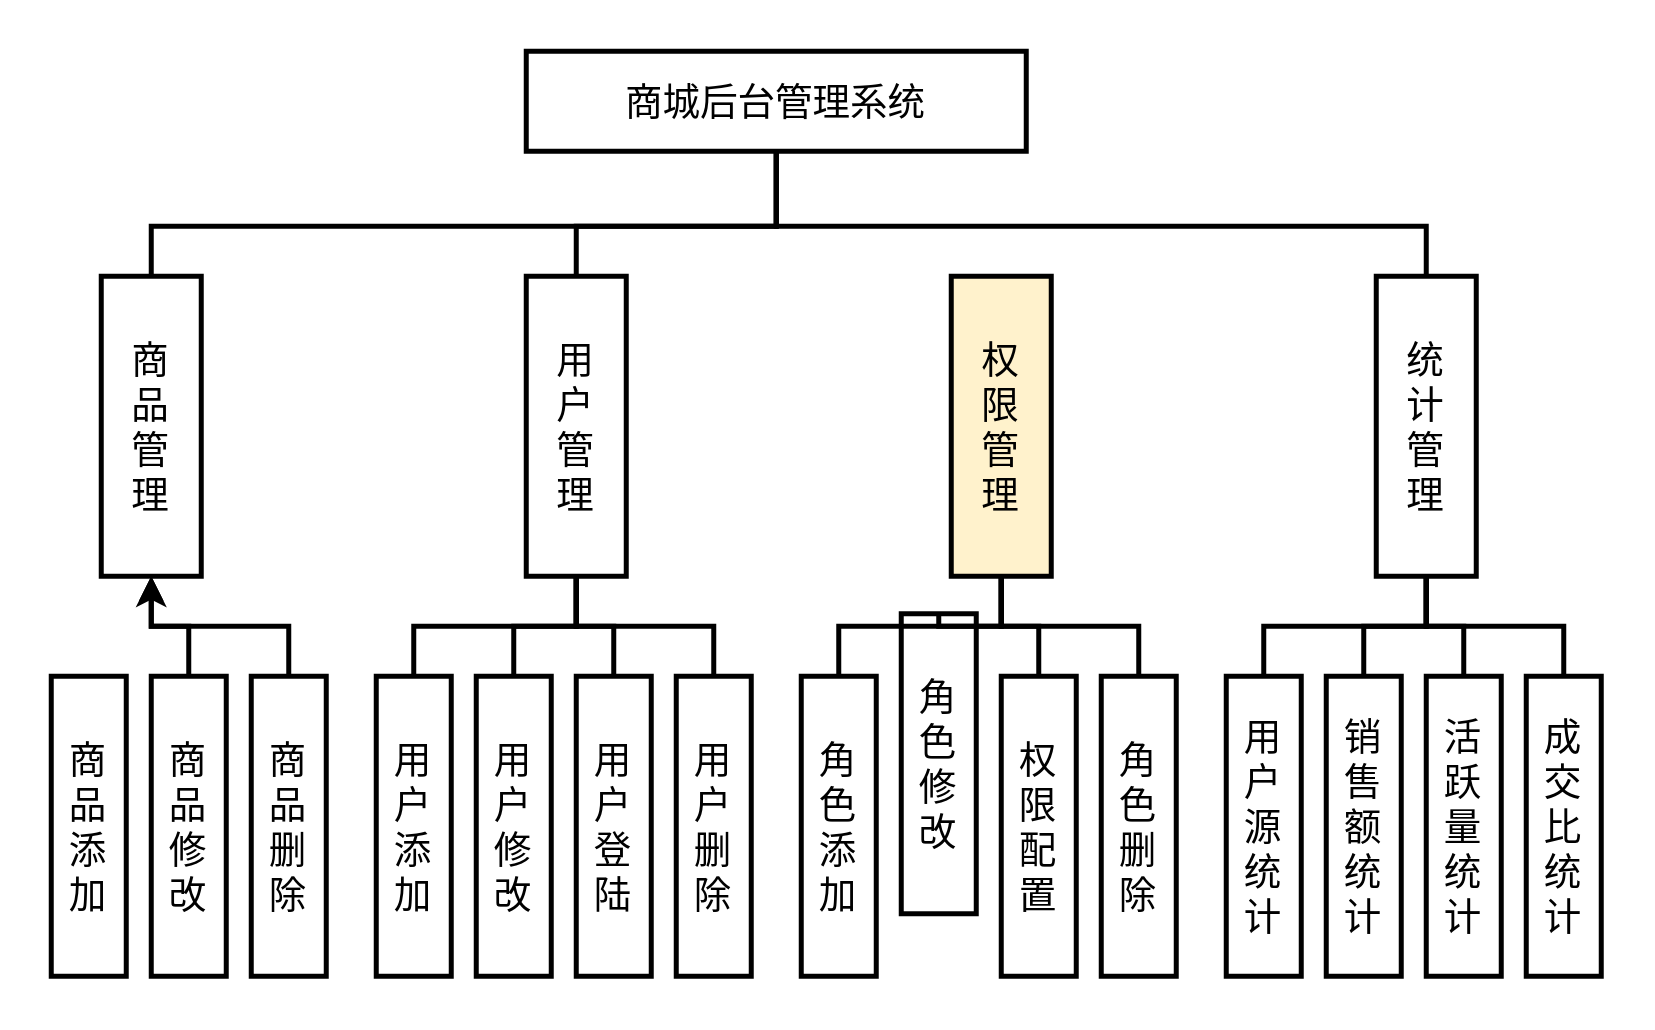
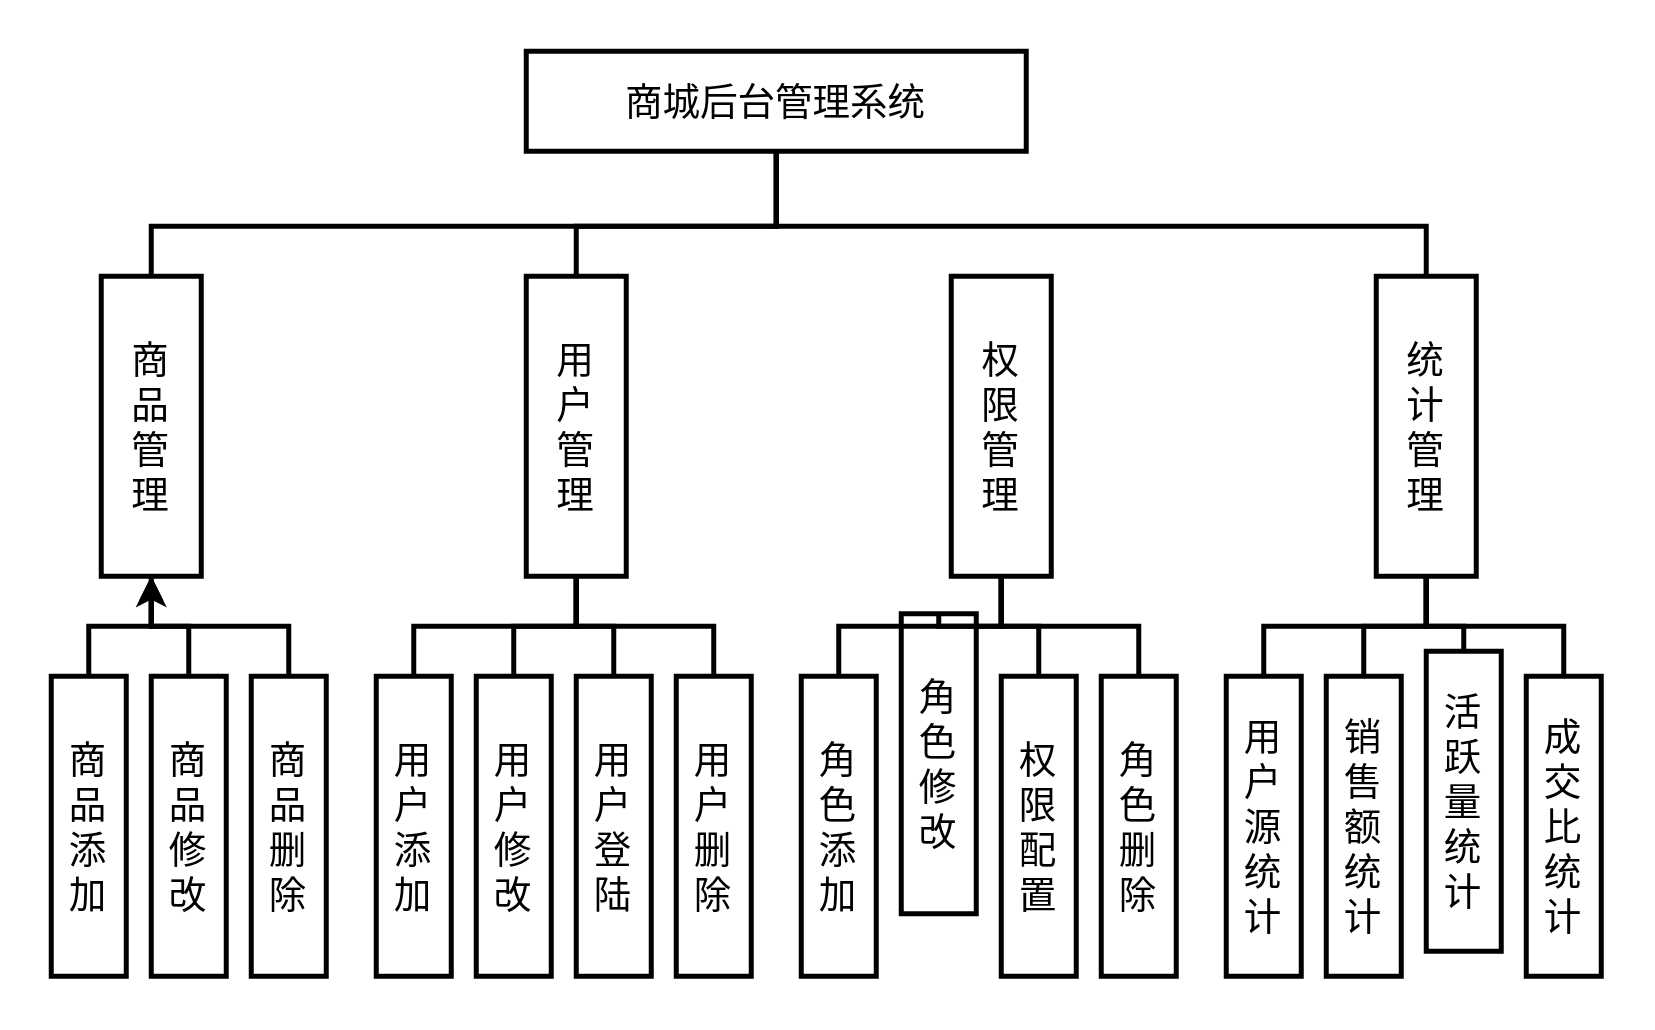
node "权 限 管 理": fillcolor #fff2cc -> #ffffff
edge "商品管理" -- "商品添加": added
node "活跃量统计": moved (1464, 826) -> (1464, 801)
